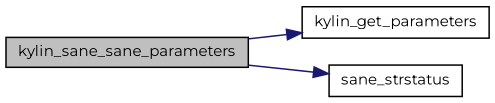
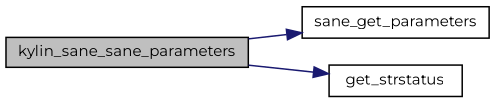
node "kylin_get_parameters": label "kylin_get_parameters" -> "sane_get_parameters"
node "sane_strstatus": label "sane_strstatus" -> "get_strstatus"
